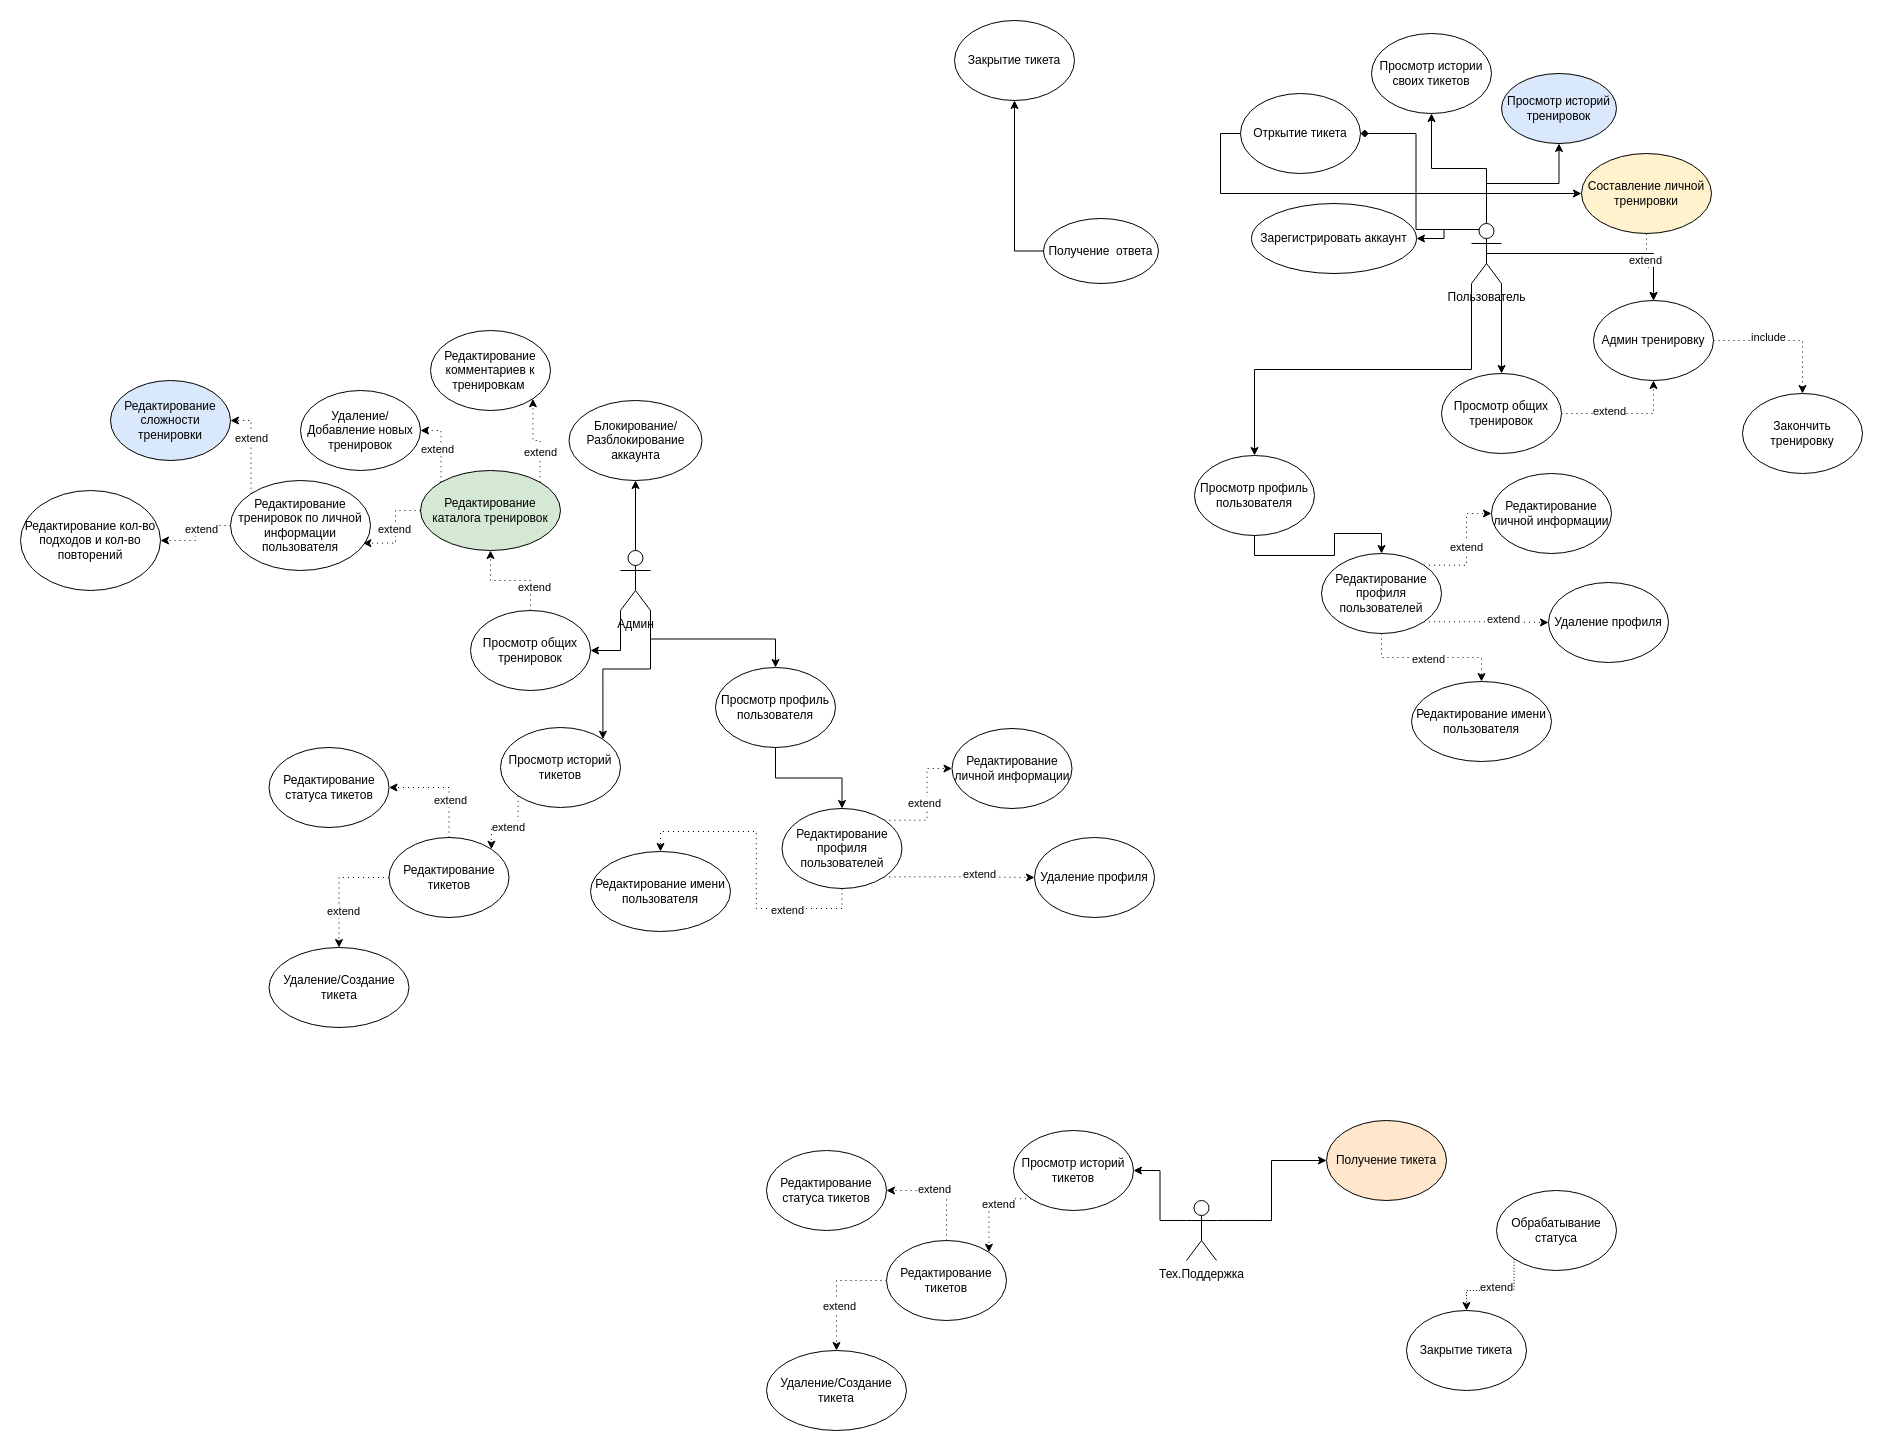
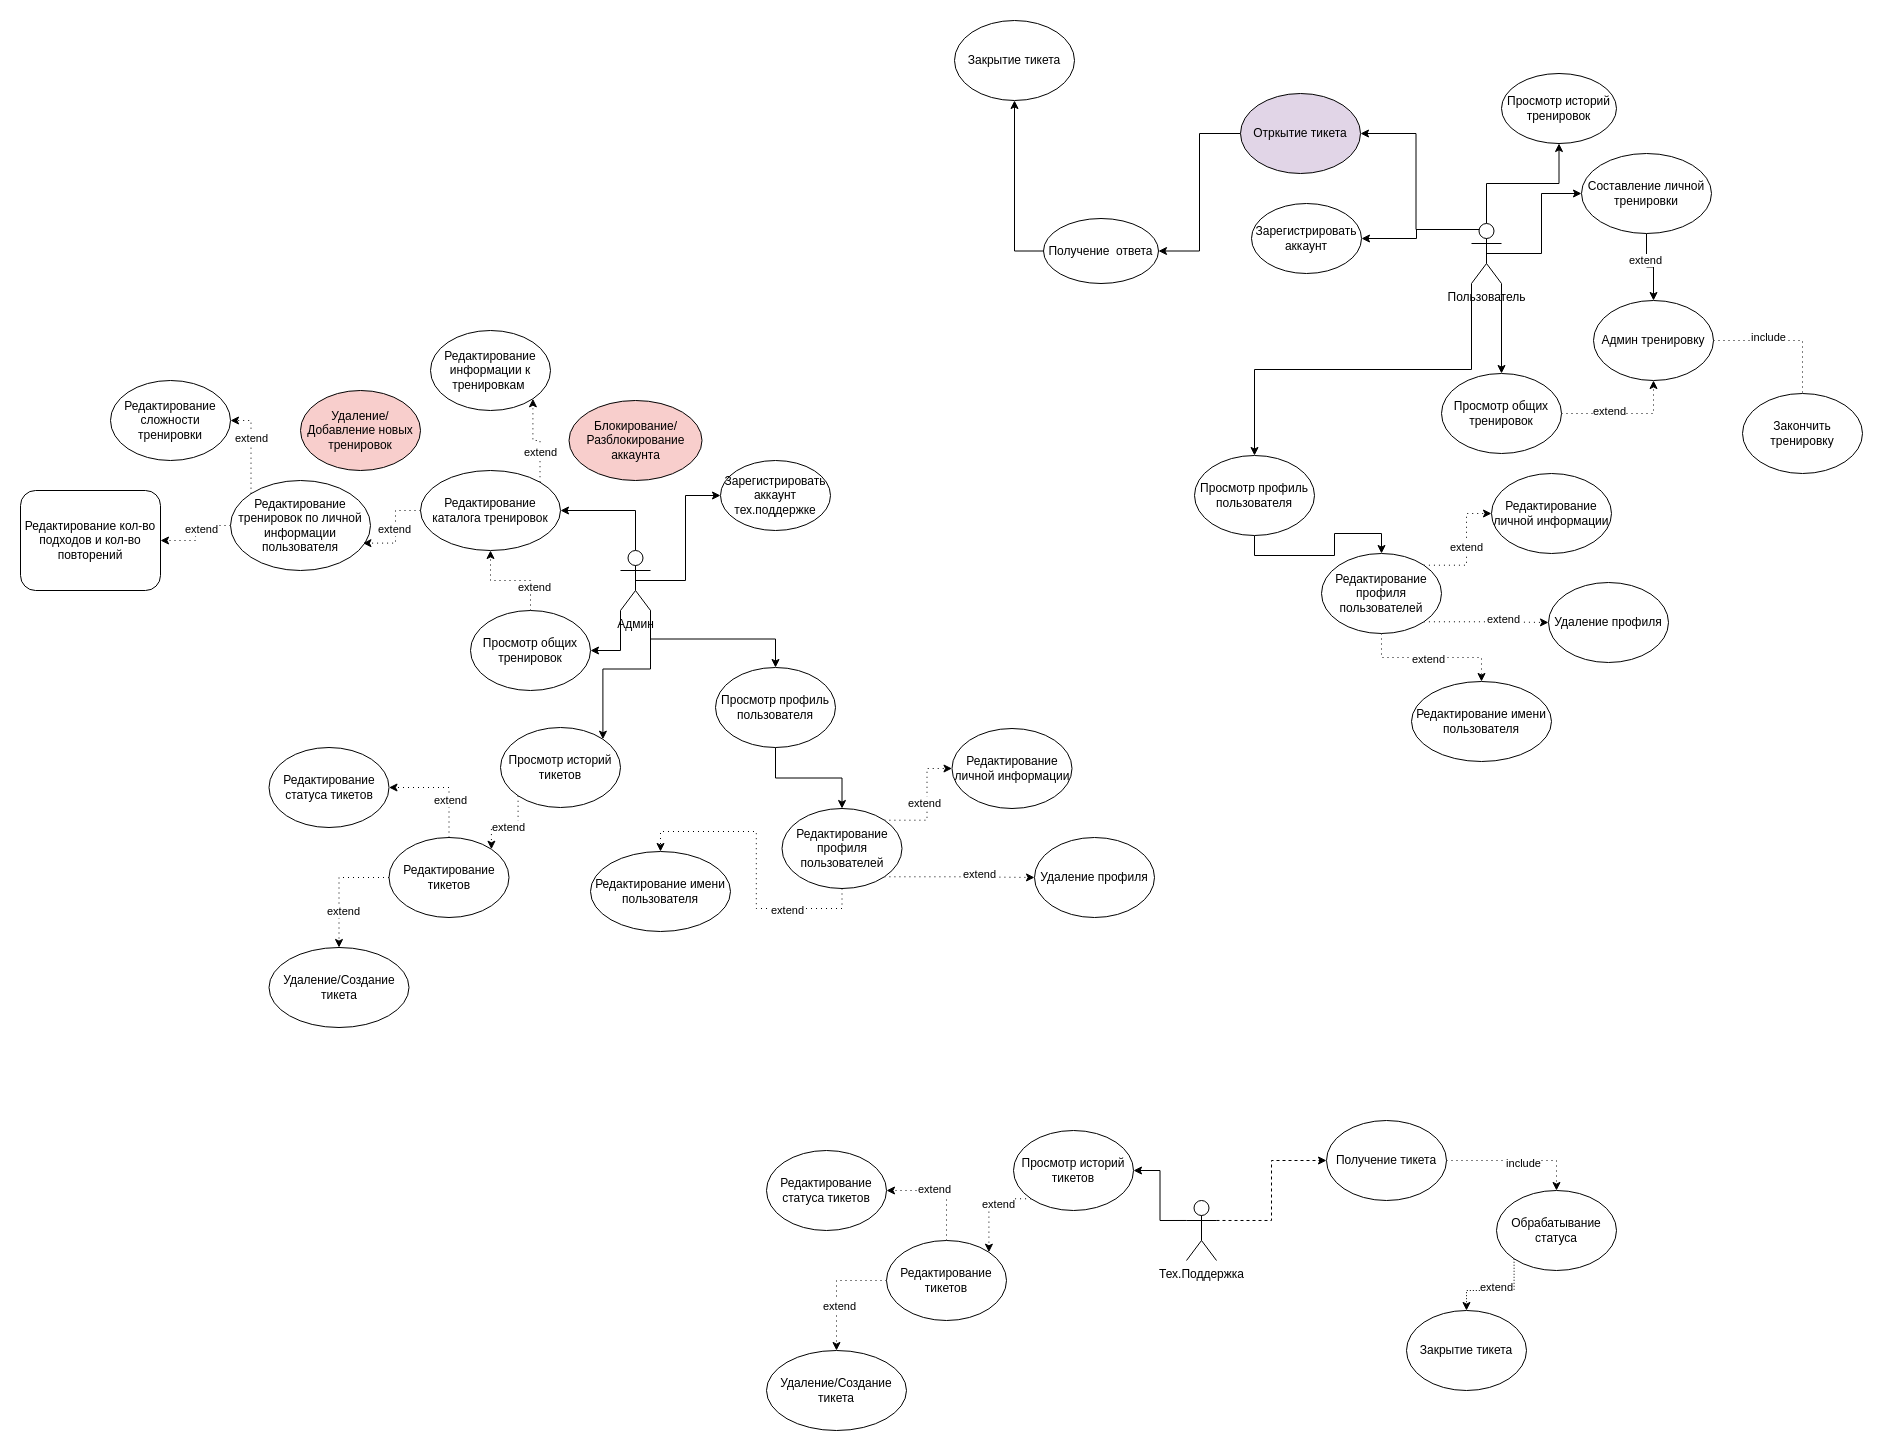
node "Просмотр истории своих тикетов": removed
node "Просмотр историй тренировок": fillcolor #dae8fc -> #ffffff
node "Отркытие тикета": fillcolor #ffffff -> #e1d5e7
edge "Пользователь" -> "Отркытие тикета": arrowhead diamond -> classic
edge "Пользователь" -> "Просмотр истории своих тикетов": removed
edge "Отркытие тикета" -> "Составление личной тренировки": now "Отркытие тикета" -> "Получение ответа"
node "Составление личной тренировки": fillcolor #fff2cc -> #ffffff
node "Зарегистрировать аккаунт": size 165x70 -> 110x70
edge "Составление личной тренировки" -> "Админ тренировку": style dashed -> solid
edge "Пользователь" -> "Админ тренировку": now "Пользователь" -> "Составление личной тренировки"
node "Редактирование комментариев к тренировкам": label "Редактирование комментариев к тренировкам" -> "Редактирование информации к тренировкам"
edge "Админ тренировку" -> "Закончить тренировку": arrowhead classic -> none
node "Редактирование сложности тренировки": fillcolor #dae8fc -> #ffffff
node "Удаление/Добавление новых тренировок": fillcolor #ffffff -> #f8cecc
edge "Редактирование каталога тренировок" -> "Удаление/Добавление новых тренировок": removed, label "extend"
node "Блокирование/Разблокирование аккаунта": fillcolor #ffffff -> #f8cecc
node "Зарегистрировать аккаунт тех.поддержке": added
edge "Админ" -> "Блокирование/Разблокирование аккаунта": now "Админ" -> "Редактирование каталога тренировок"
node "Редактирование каталога тренировок": fillcolor #d5e8d4 -> #ffffff
node "Редактирование кол-во подходов и кол-во повторений": shape ellipse -> rounded rectangle
edge "Админ" -> "Зарегистрировать аккаунт тех.поддержке": added
node "Получение тикета": fillcolor #ffe6cc -> #ffffff
edge "Получение тикета" -> "Обрабатывание статуса": added, label "include"
edge "Тех.Поддержка" -> "Получение тикета": style solid -> dashed
